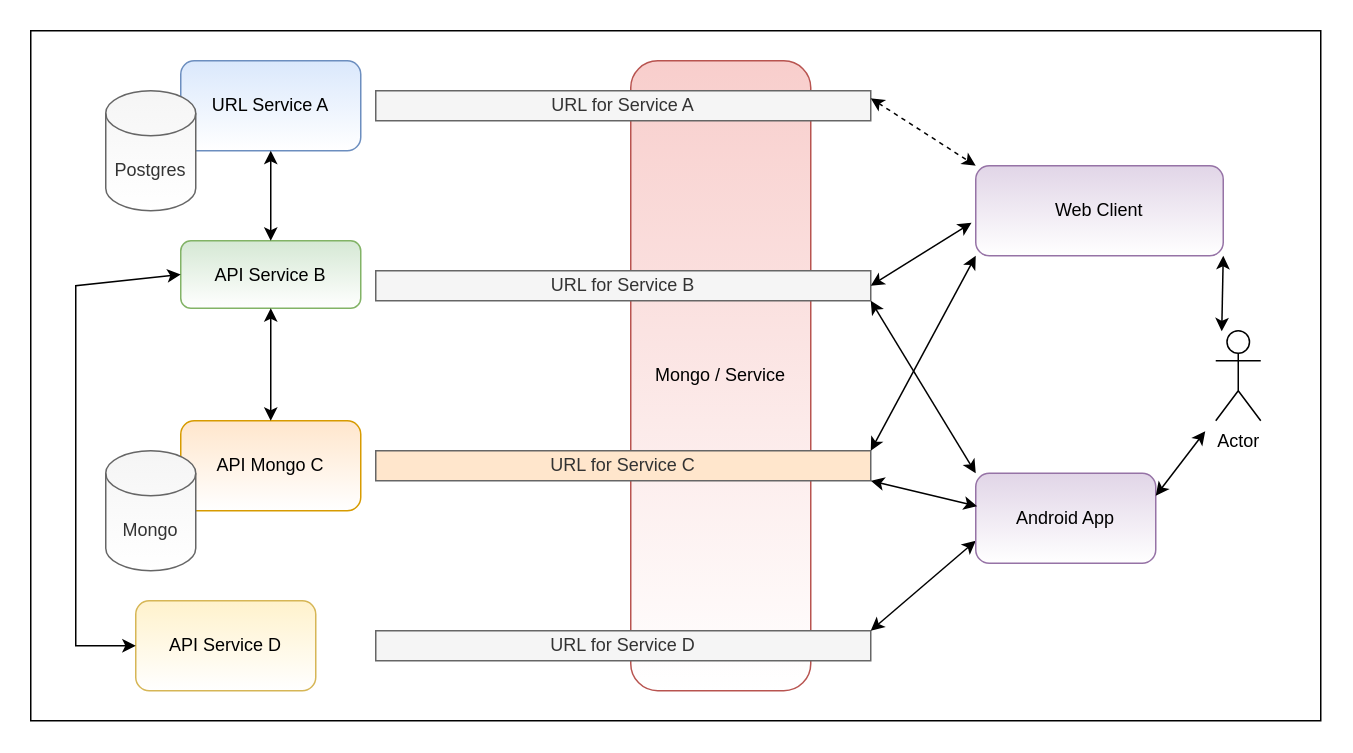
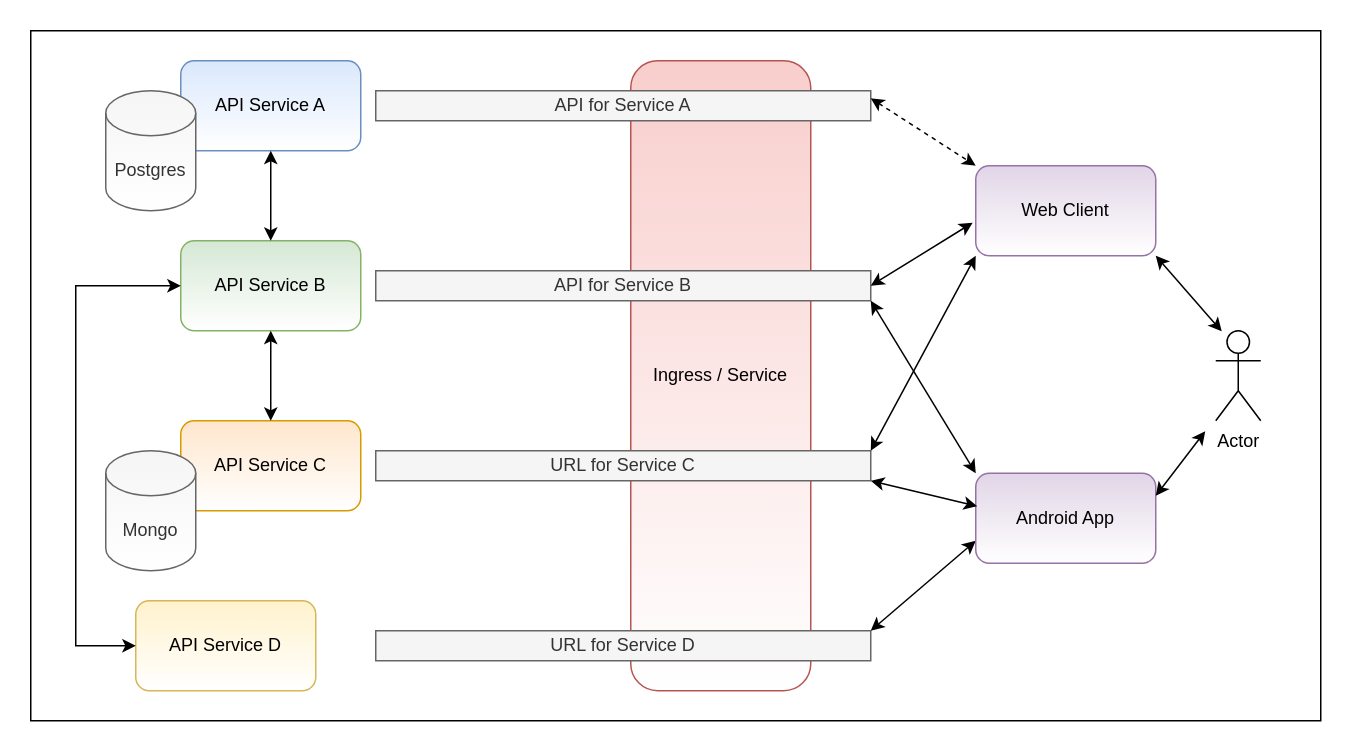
node "URL Service A": label "URL Service A" -> "API Service A"
node "URL for Service A": label "URL for Service A" -> "API for Service A"
node "Web Client": size 248x90 -> 180x90
node "API Service B": size 180x68 -> 180x90
node "URL for Service B": label "URL for Service B" -> "API for Service B"
node "Mongo / Service": label "Mongo / Service" -> "Ingress / Service"
node "API Mongo C": label "API Mongo C" -> "API Service C"
node "URL for Service C": fillcolor #ffe6cc -> #f5f5f5
